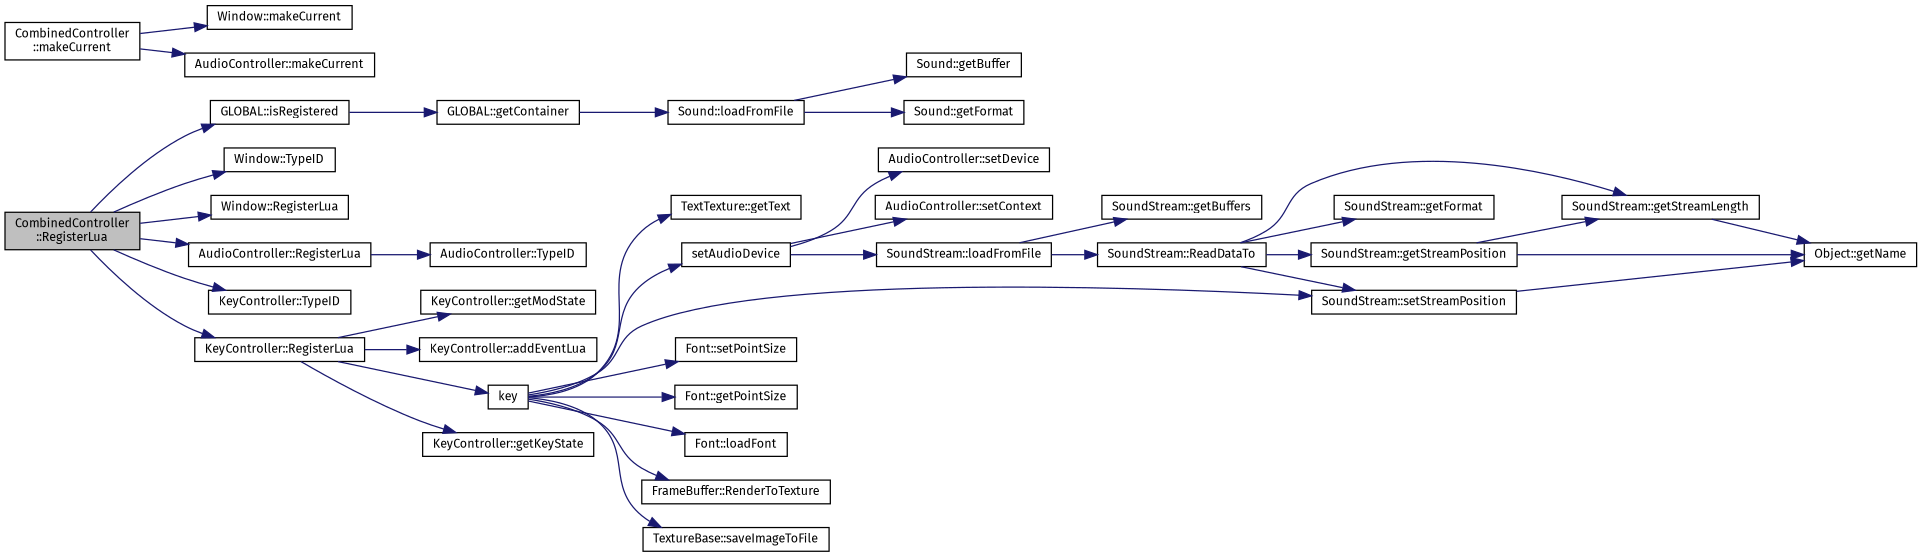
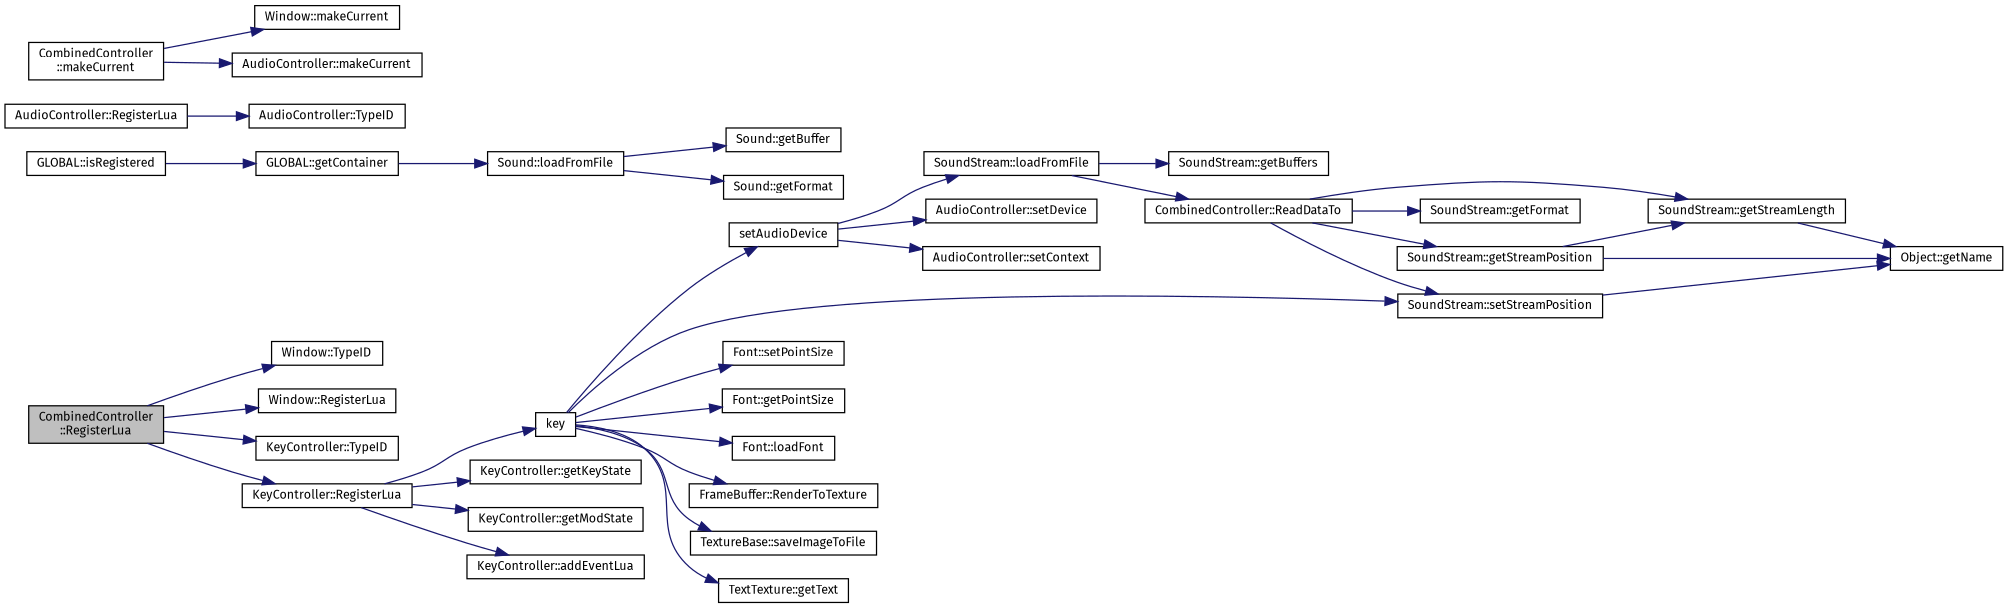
edge "CombinedController ::RegisterLua" -> "GLOBAL::isRegistered": removed
edge "CombinedController ::RegisterLua" -> "AudioController::RegisterLua": removed
node "SoundStream::ReadDataTo": label "SoundStream::ReadDataTo" -> "CombinedController::ReadDataTo"
